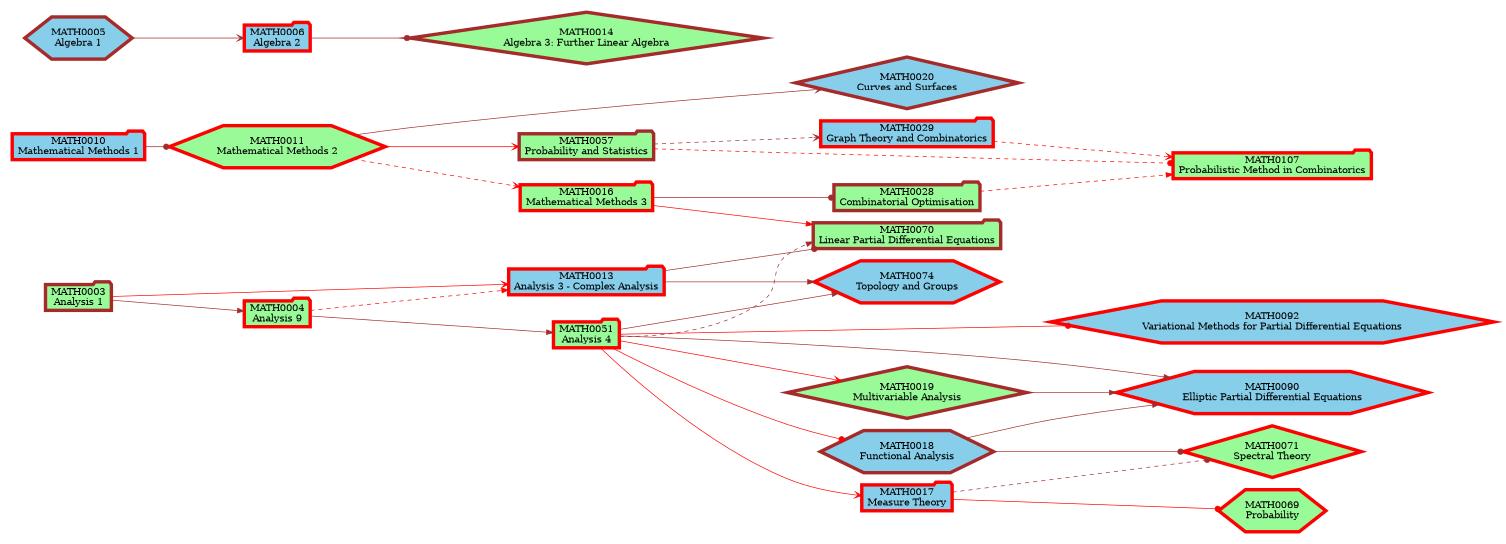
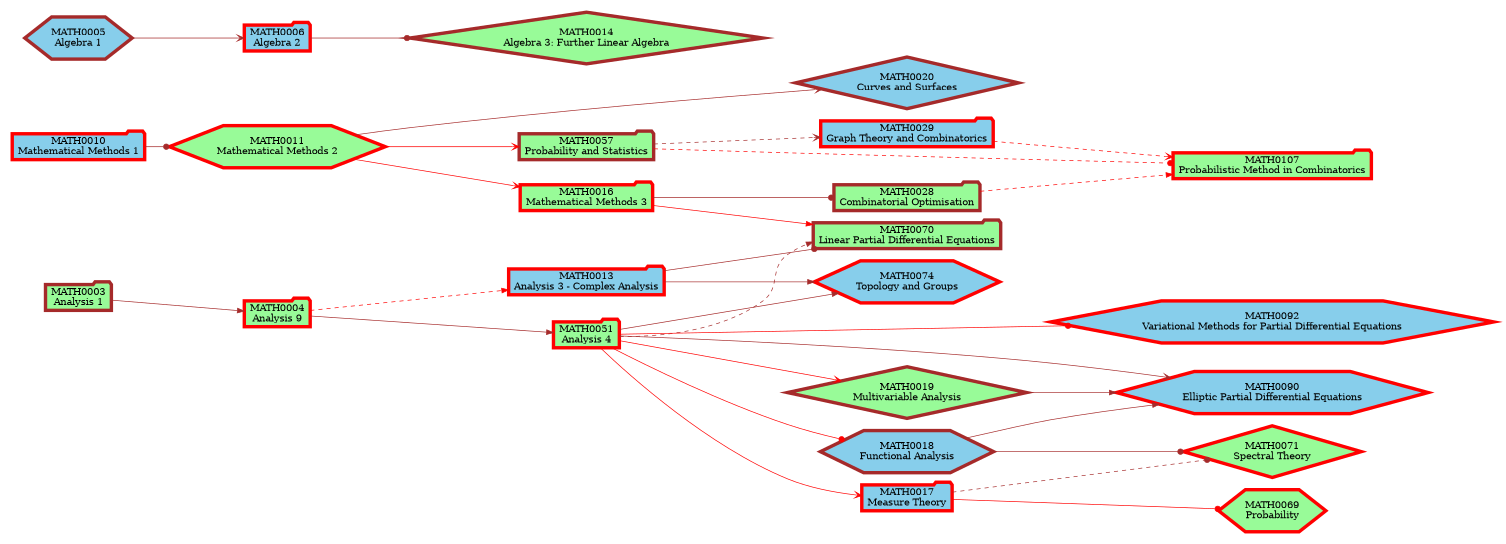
edge "MATH0011 Mathematical Methods 2" -> "MATH0016 Mathematical Methods 3": style dashed -> solid
edge "MATH0003 Analysis 1" -> "MATH0013 Analysis 3 - Complex Analysis": removed
edge "MATH0051 Analysis 4" -> "MATH0090 Elliptic Partial Differential Equations": arrowhead normal -> vee
